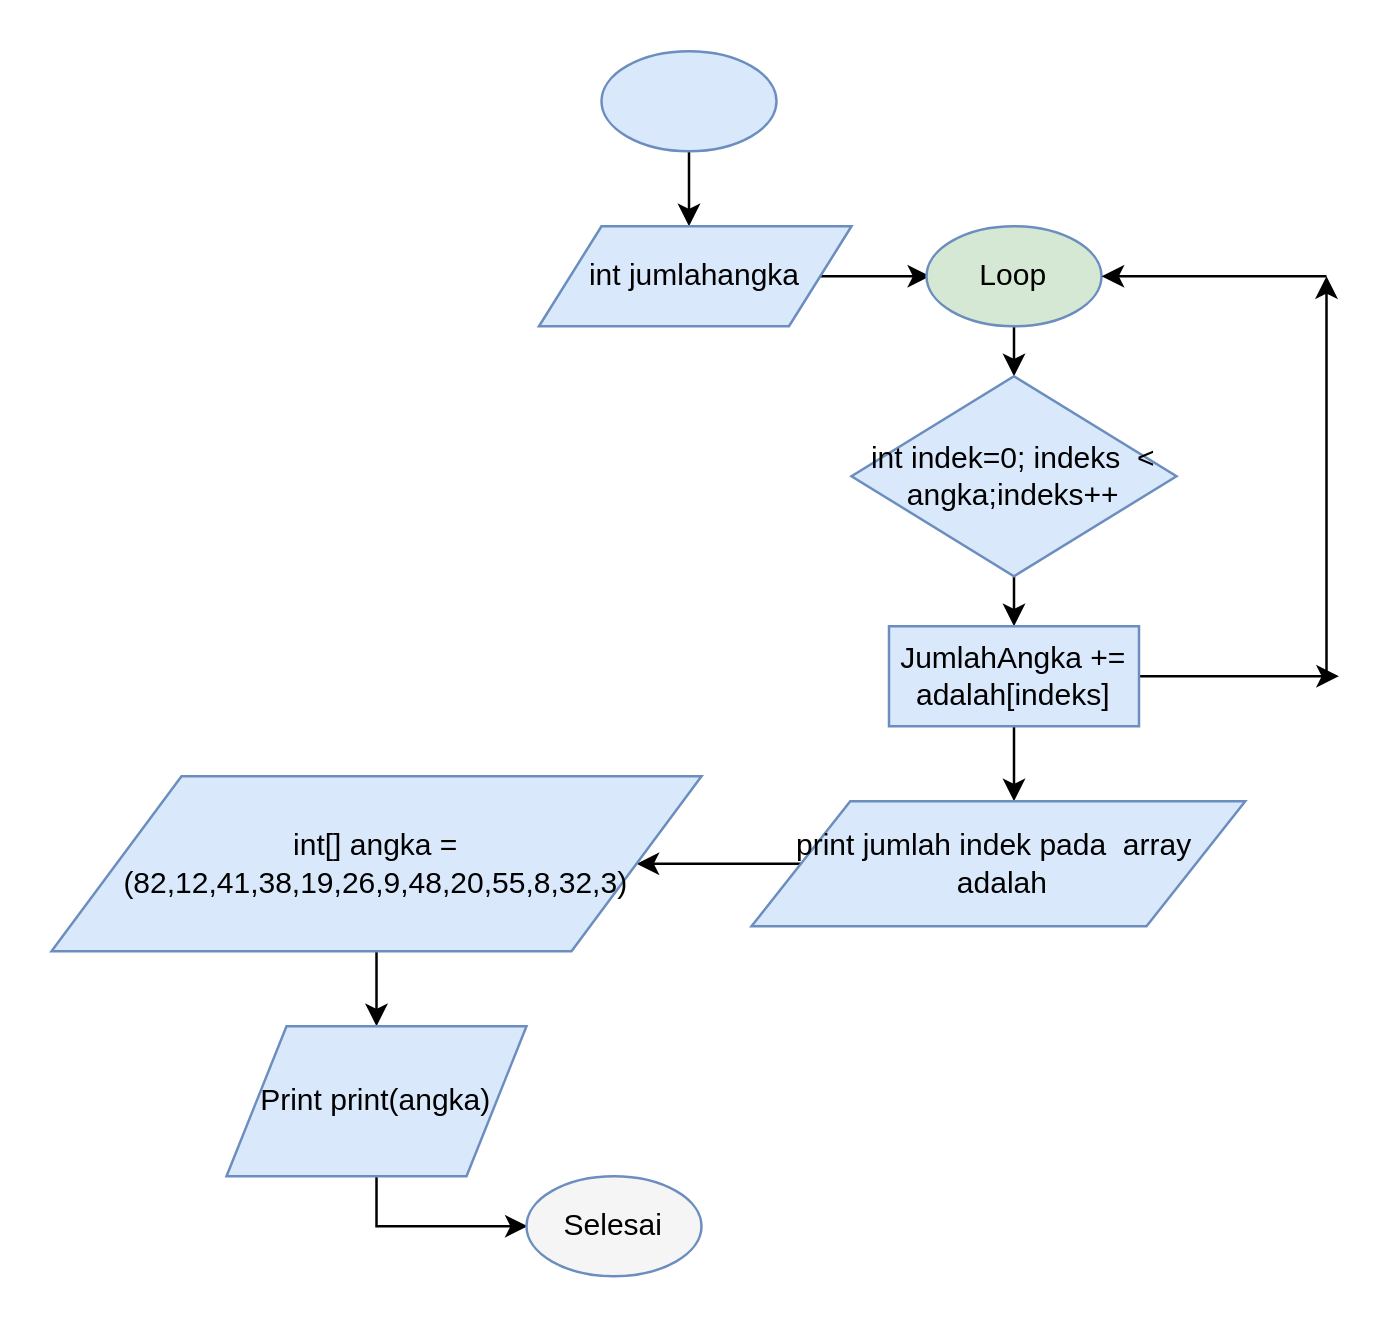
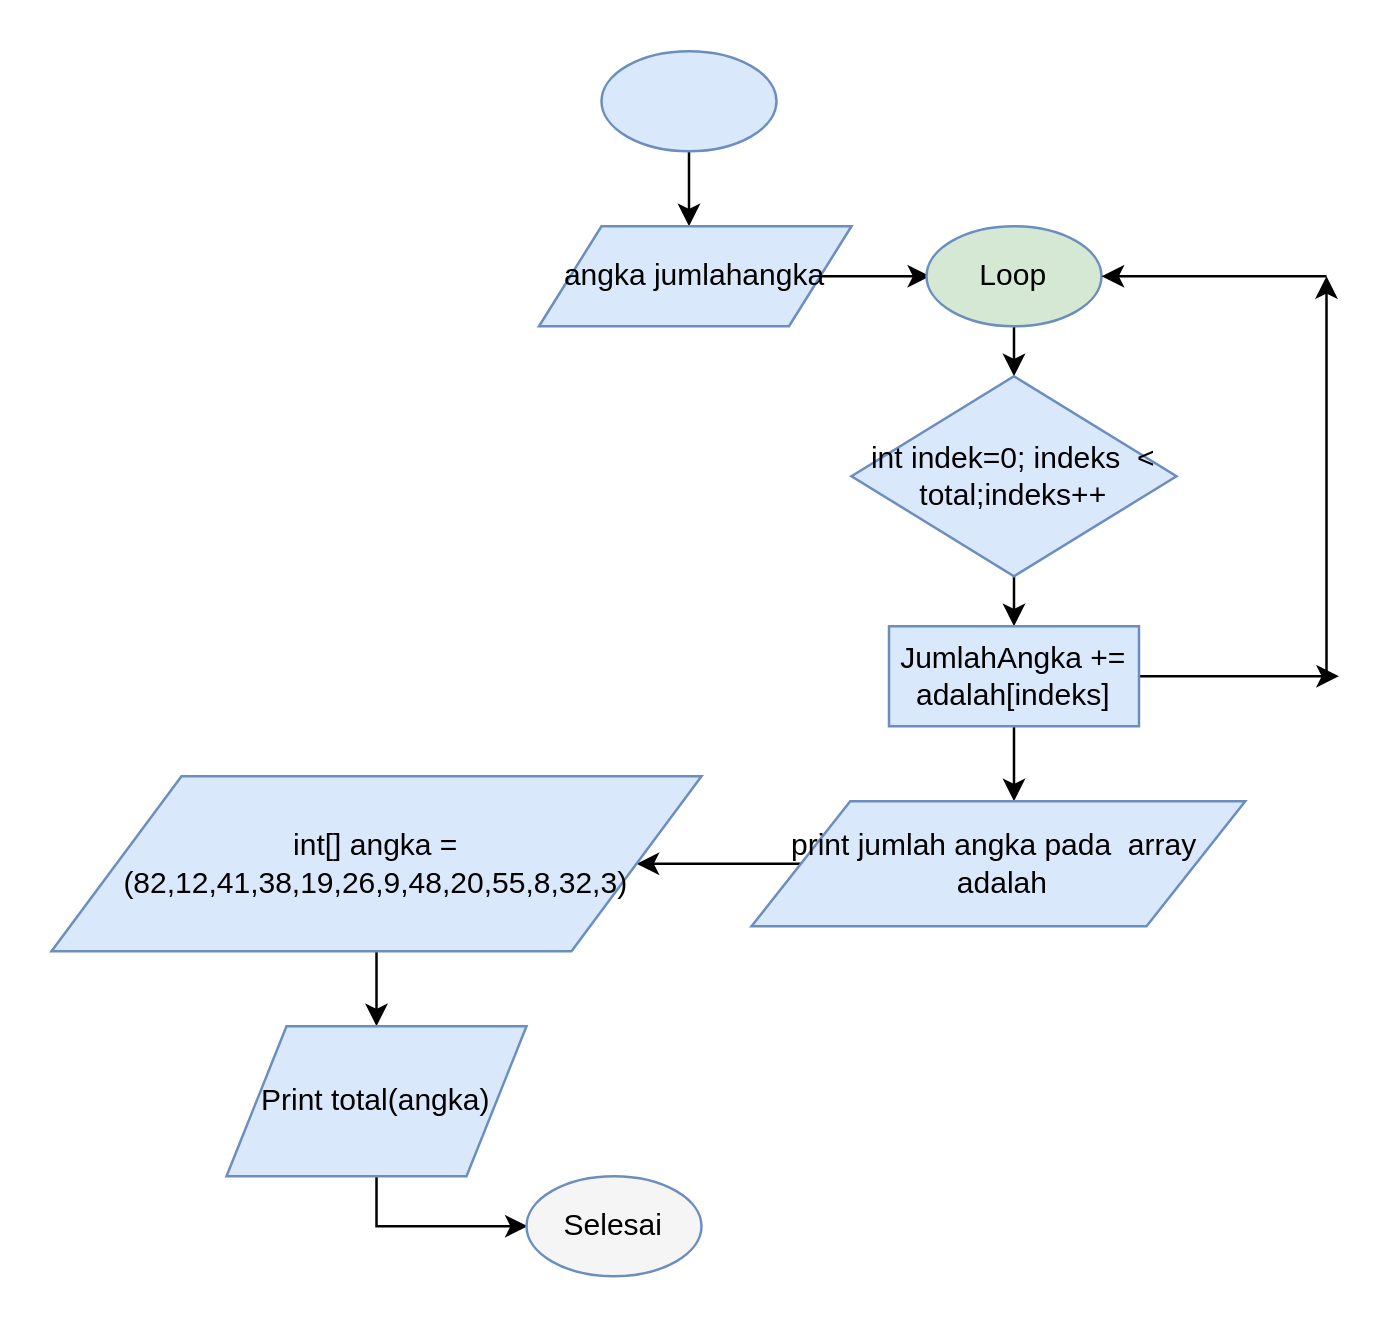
node "int jumlahangka": label "int jumlahangka" -> "angka jumlahangka"
node "int indek=0; indeks < angka;indeks++": label "int indek=0; indeks < angka;indeks++" -> "int indek=0; indeks < total;indeks++"
node "print jumlah indek pada array adalah": label "print jumlah indek pada array adalah" -> "print jumlah angka pada array adalah"
node "Print print(angka)": label "Print print(angka)" -> "Print total(angka)"
